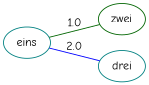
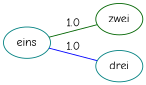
edge "eins" -- "drei": label "2.0" -> "1.0"
